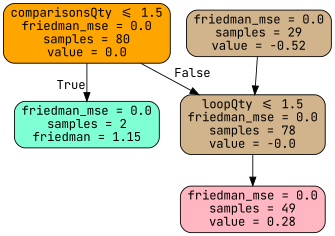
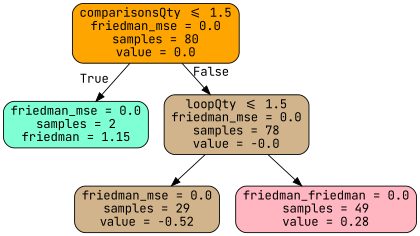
edge "friedman_mse = 0.0 samples = 29 value = -0.52" -> "loopQty <= 1.5 friedman_mse = 0.0 samples = 78 value = -0.0": reversed
node "friedman_mse = 0.0 samples = 49 value = 0.28": label "friedman_mse = 0.0 samples = 49 value = 0.28" -> "friedman_friedman = 0.0 samples = 49 value = 0.28"
